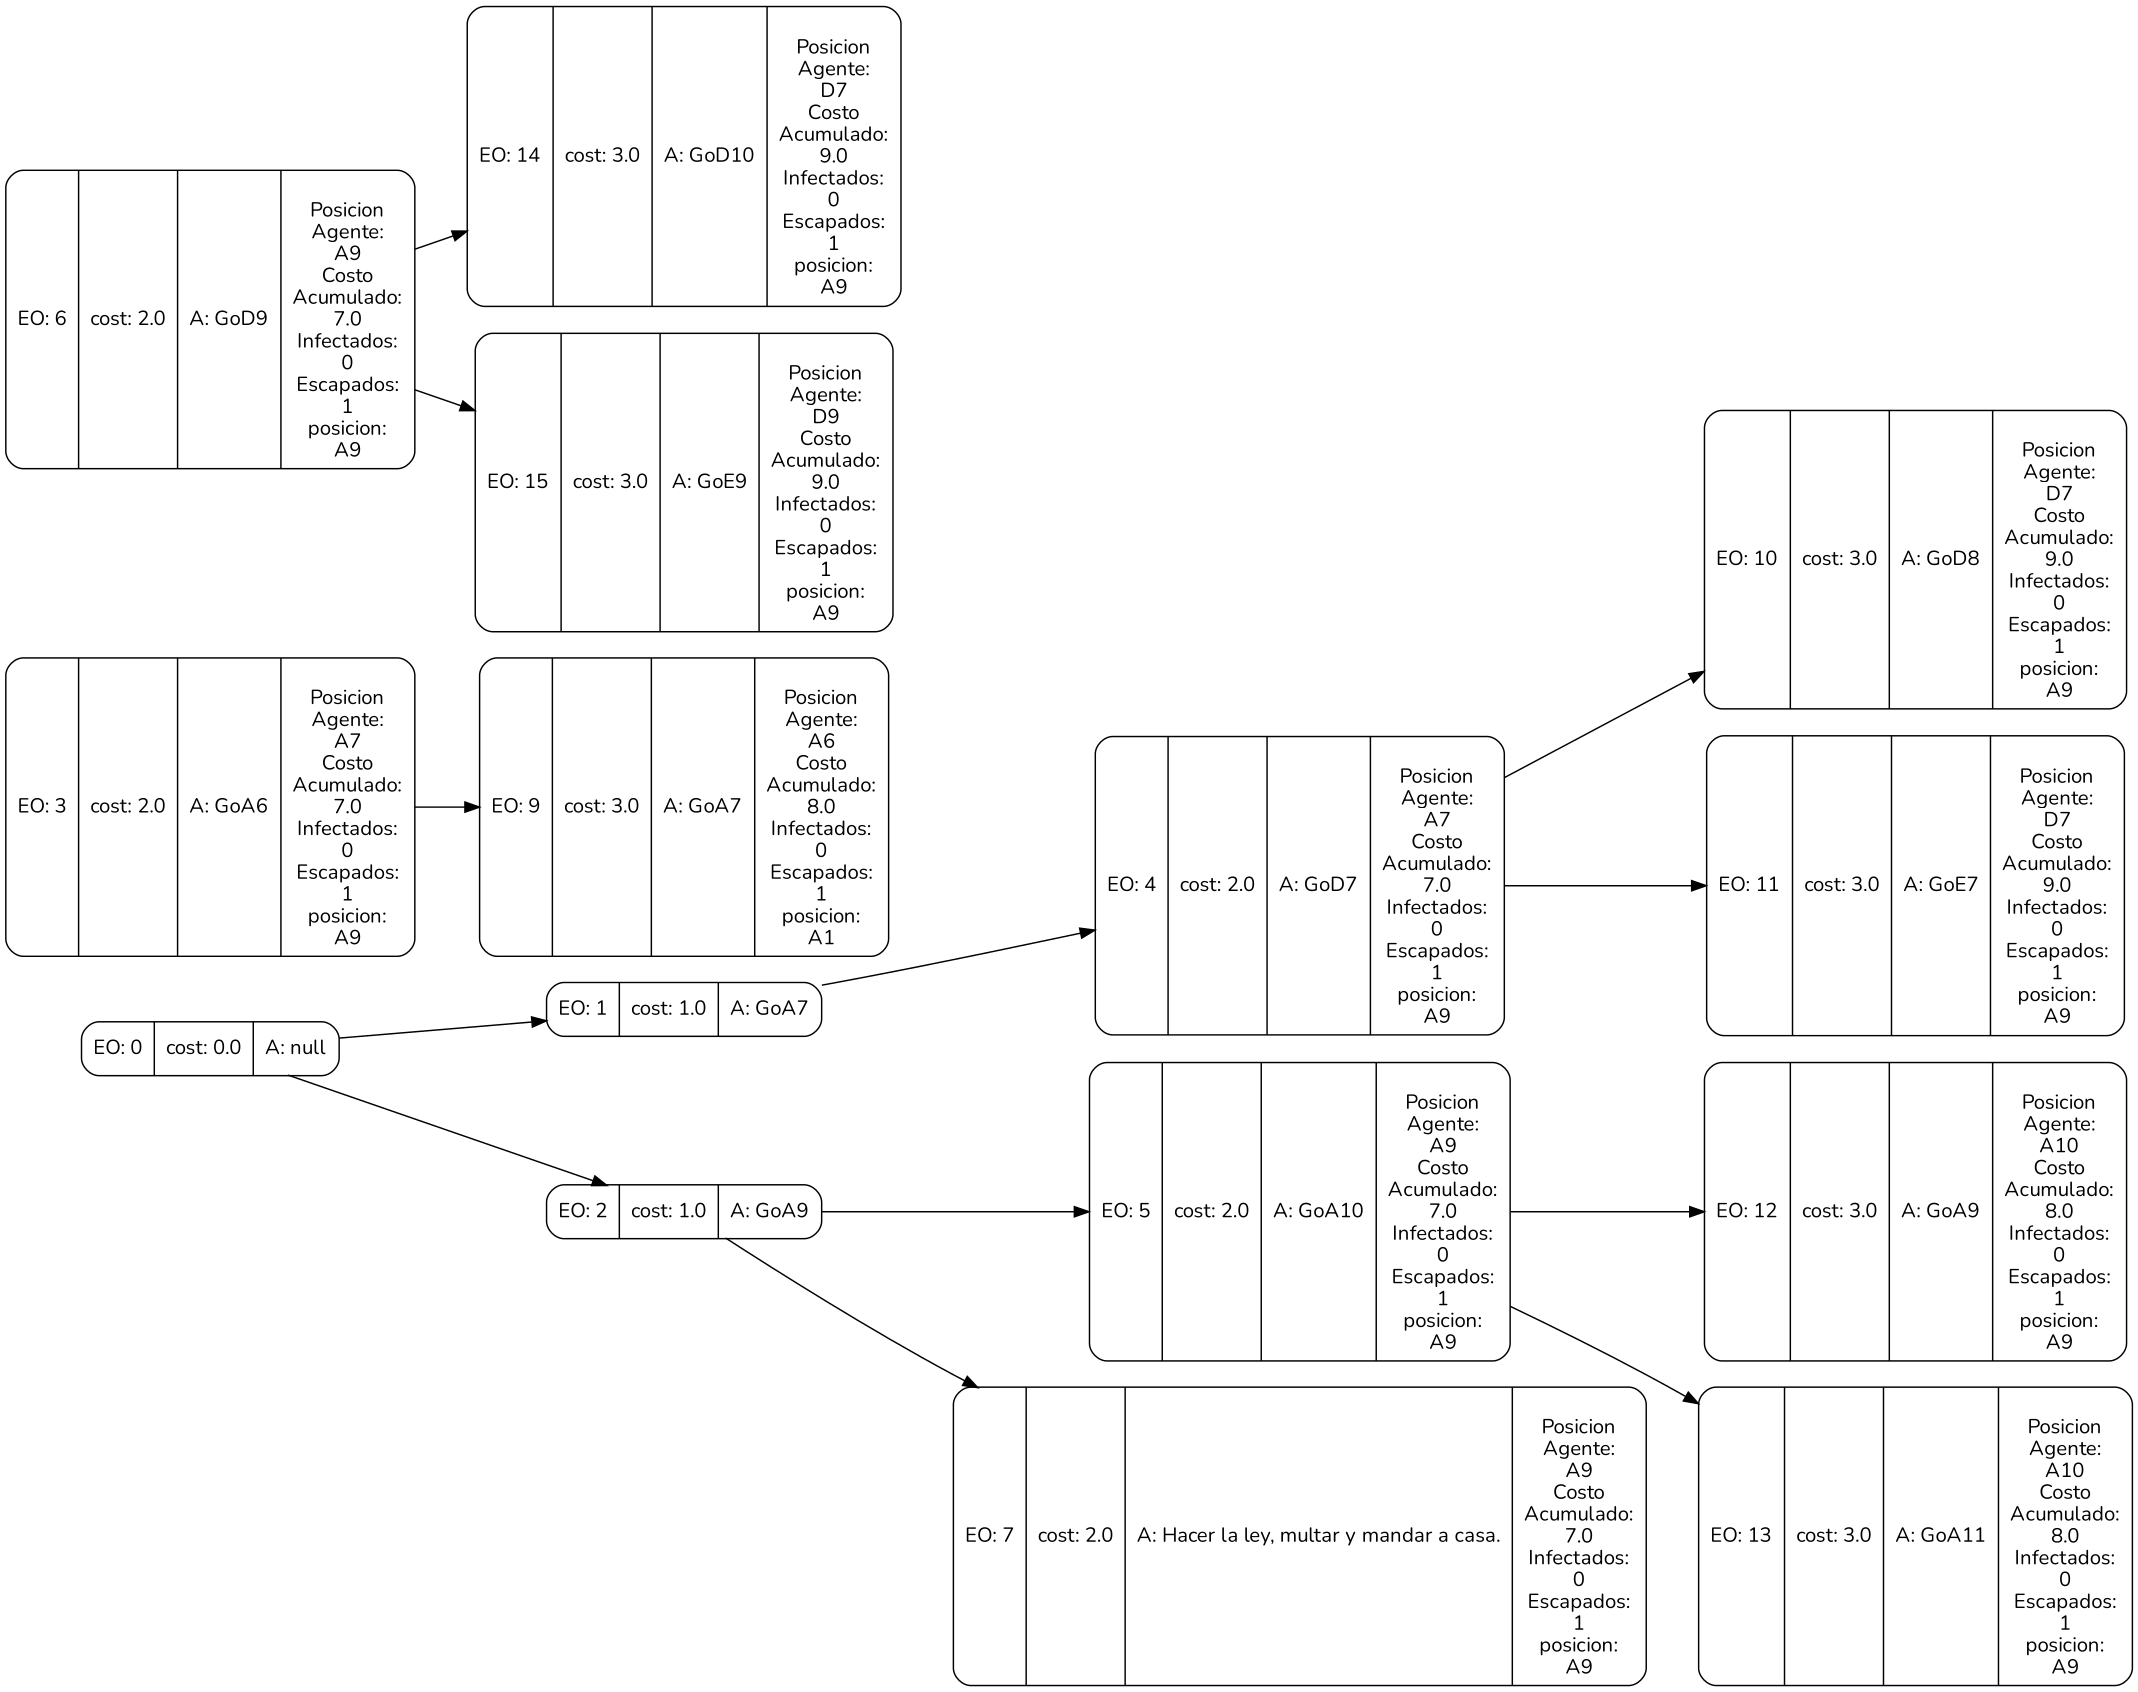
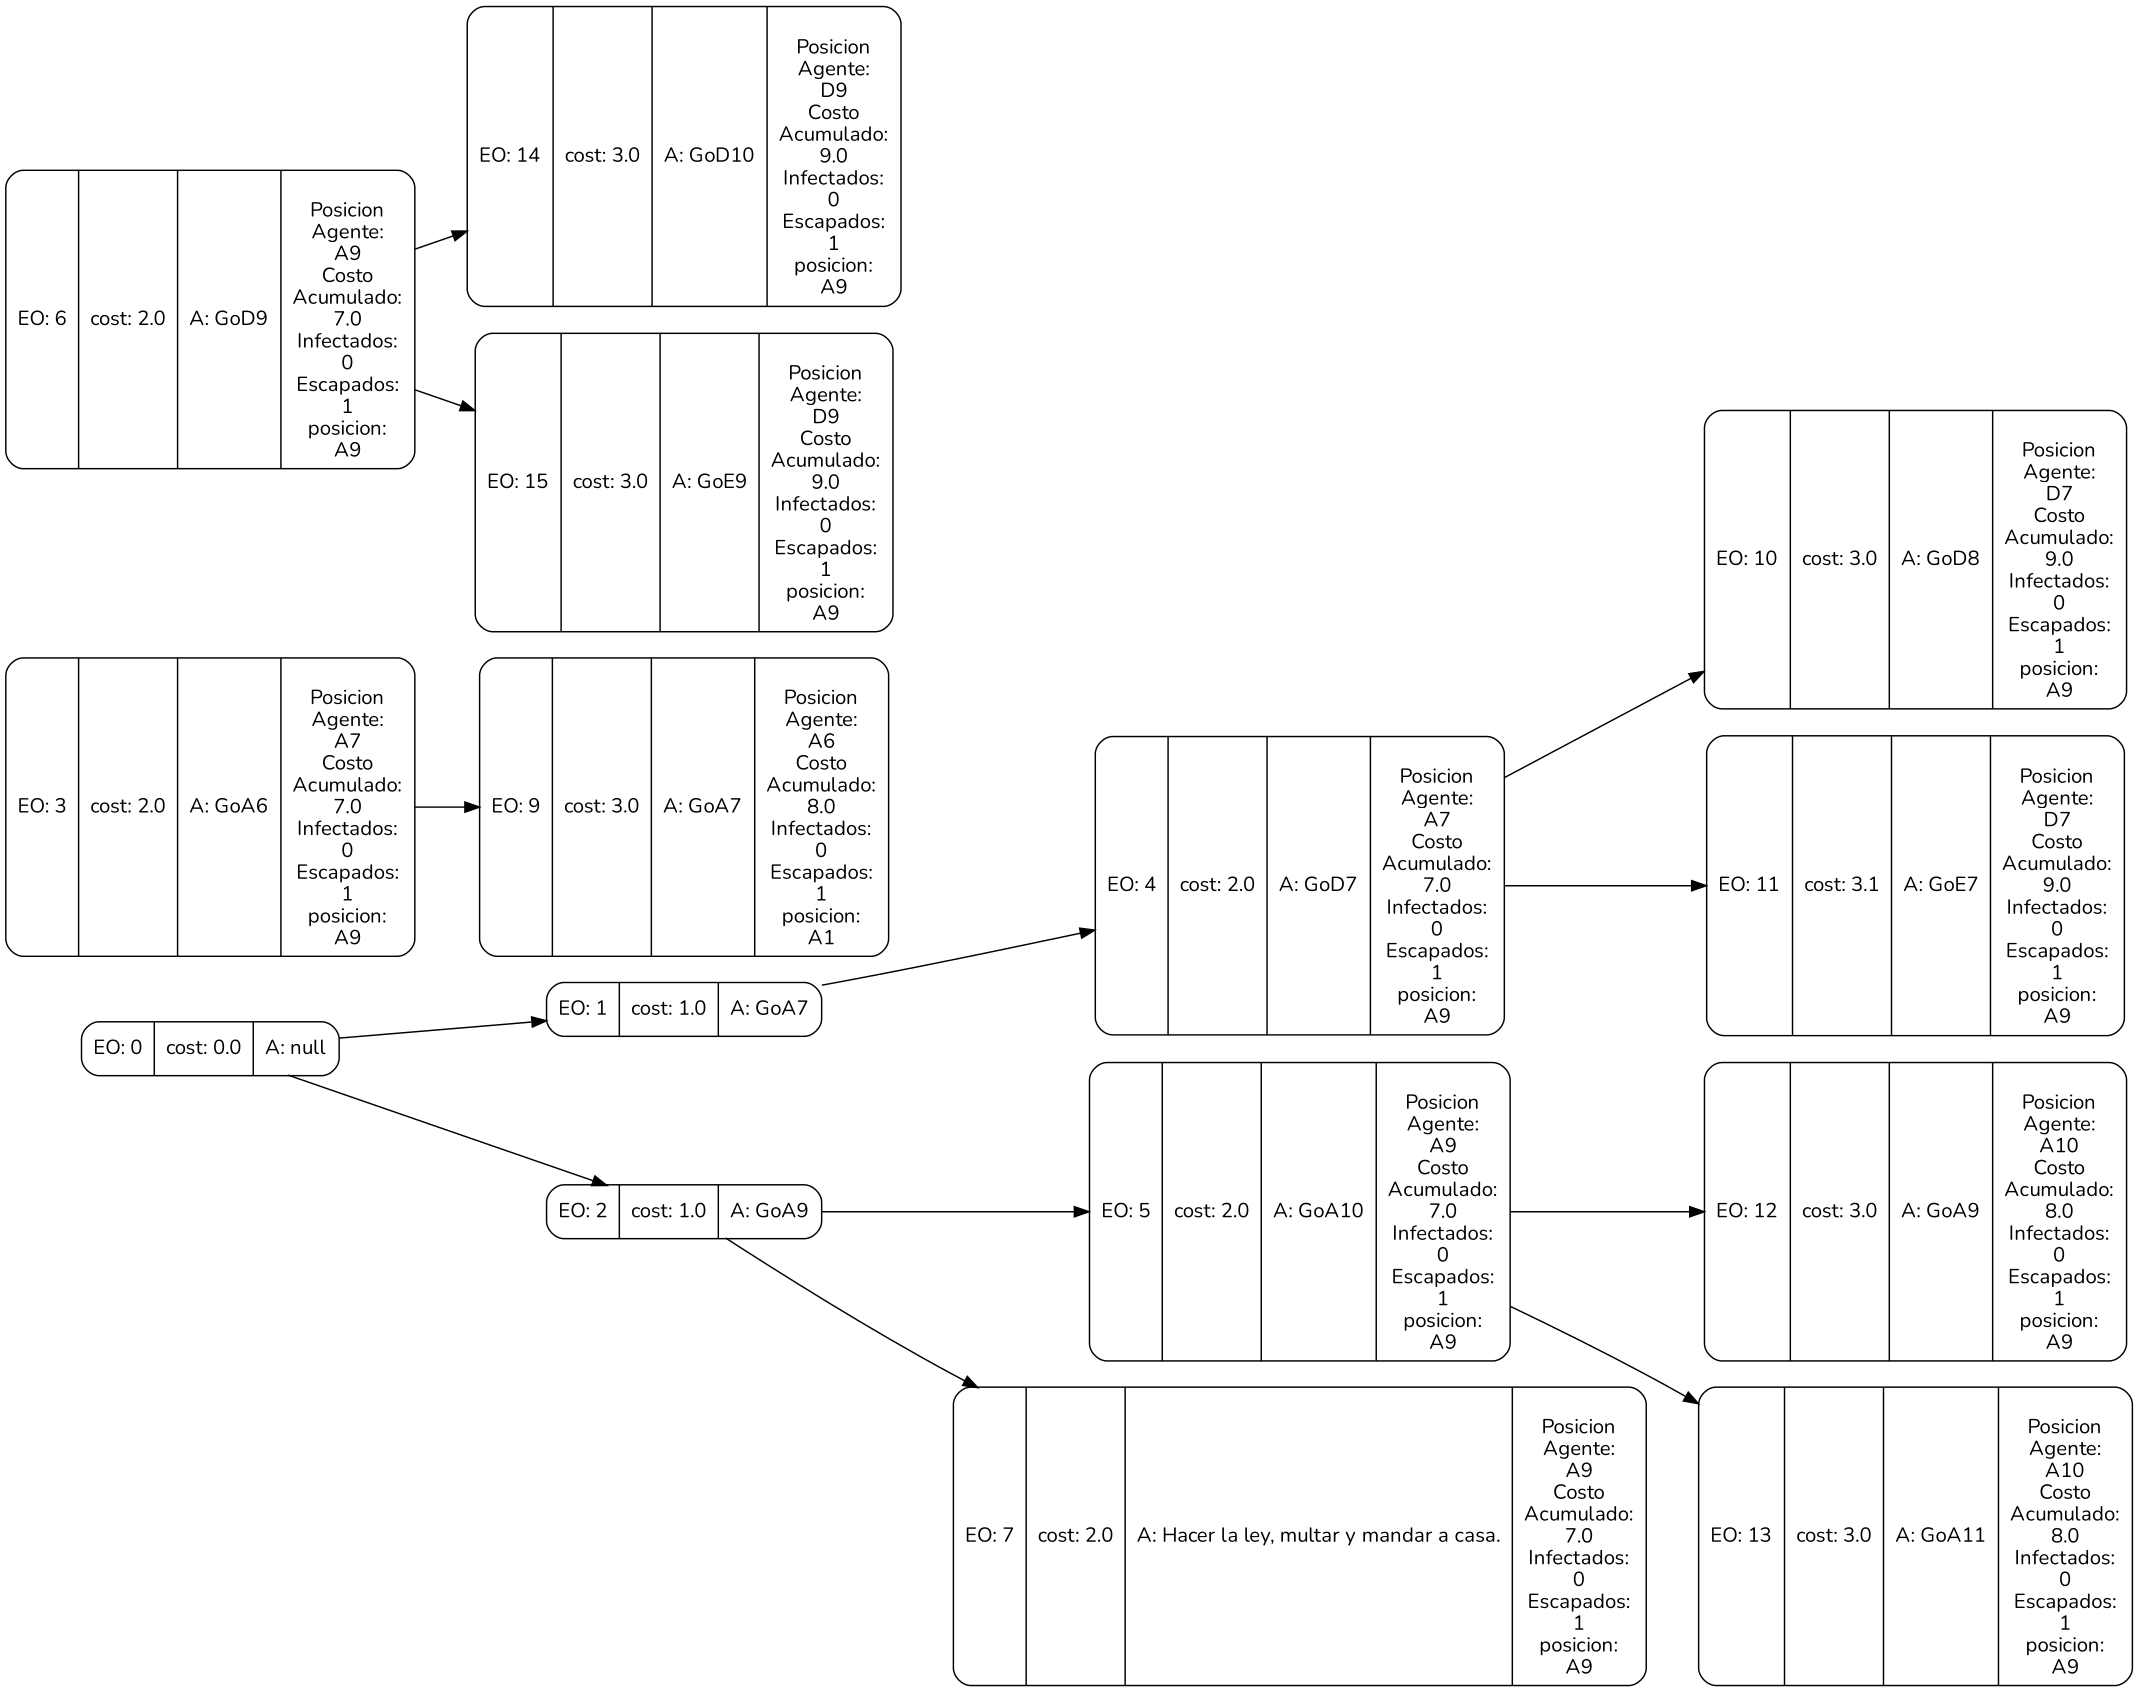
node "EO: 14": text "D7" -> "D9"
node "EO: 11": text "cost: 3.0" -> "cost: 3.1"
